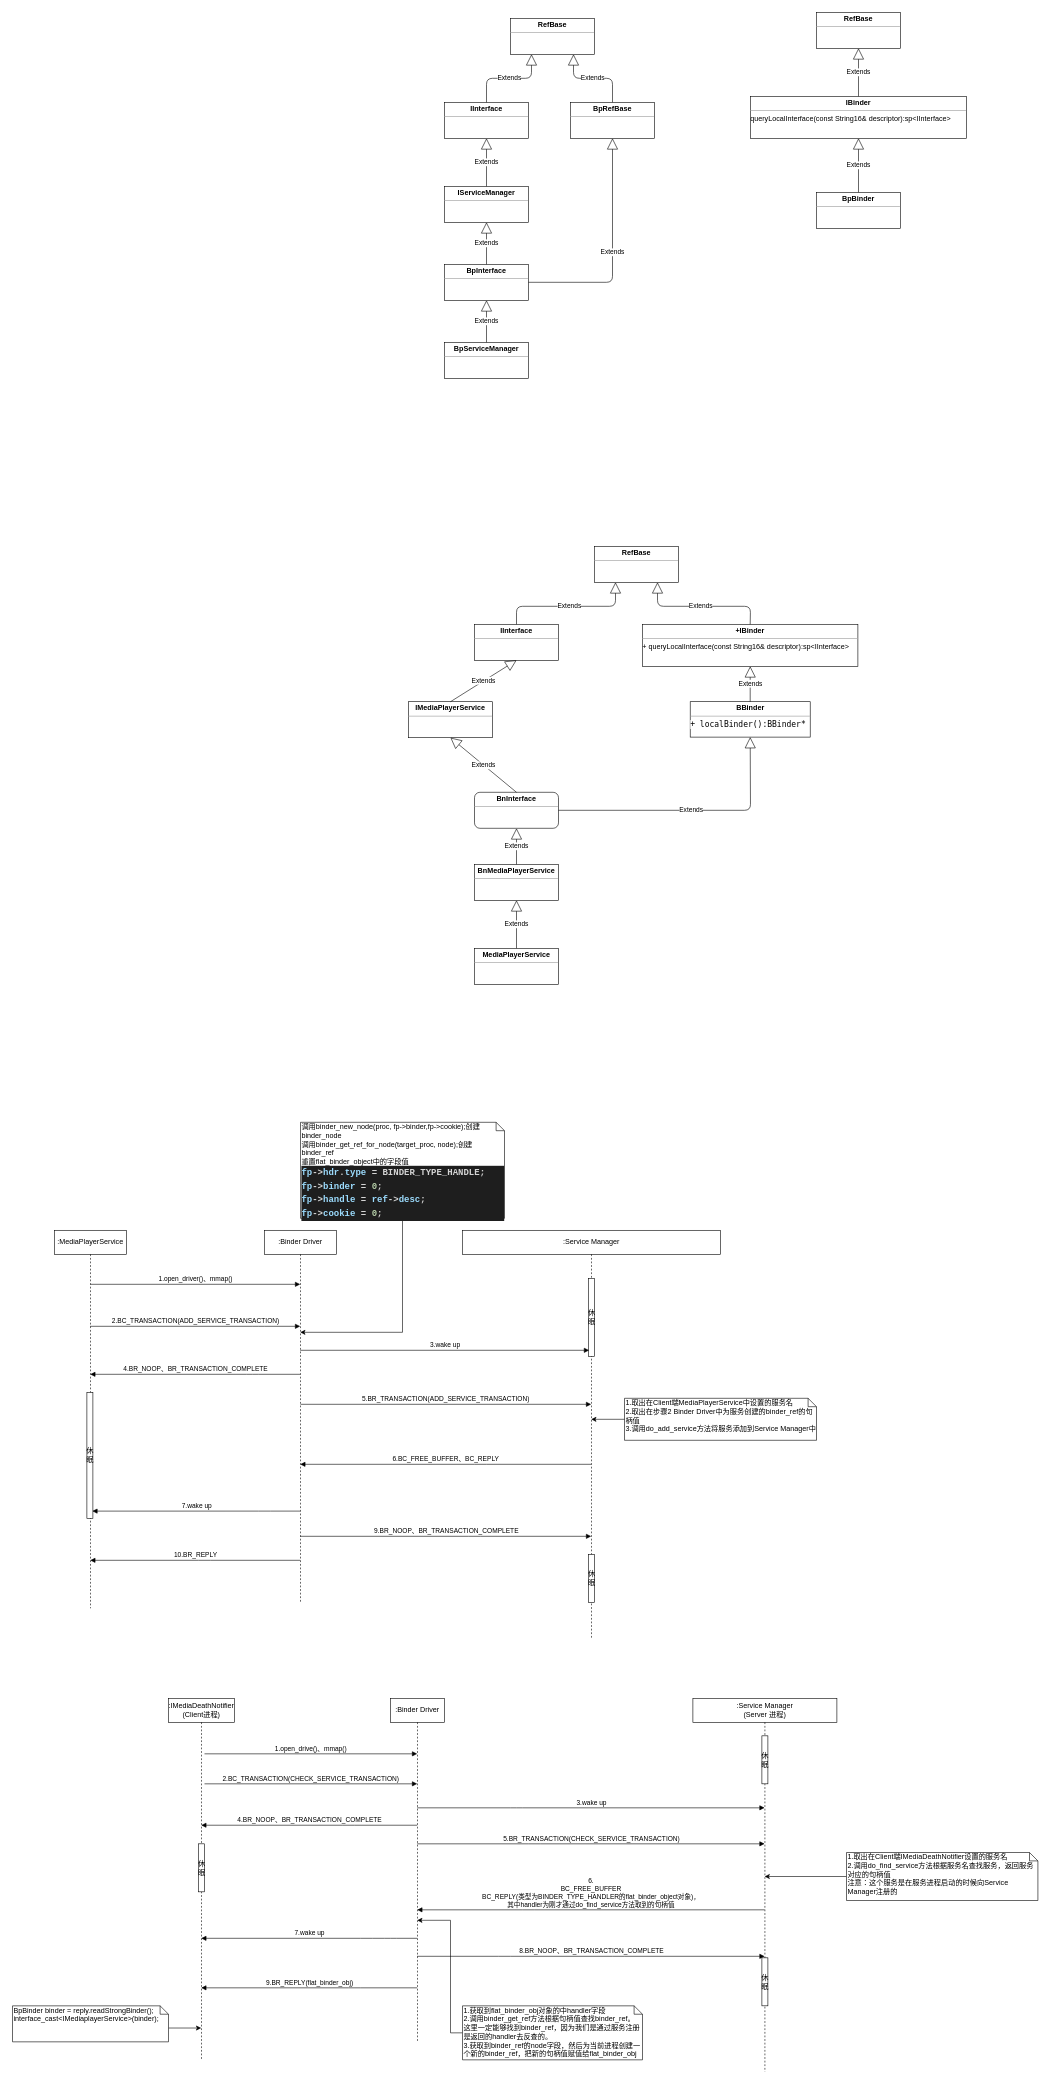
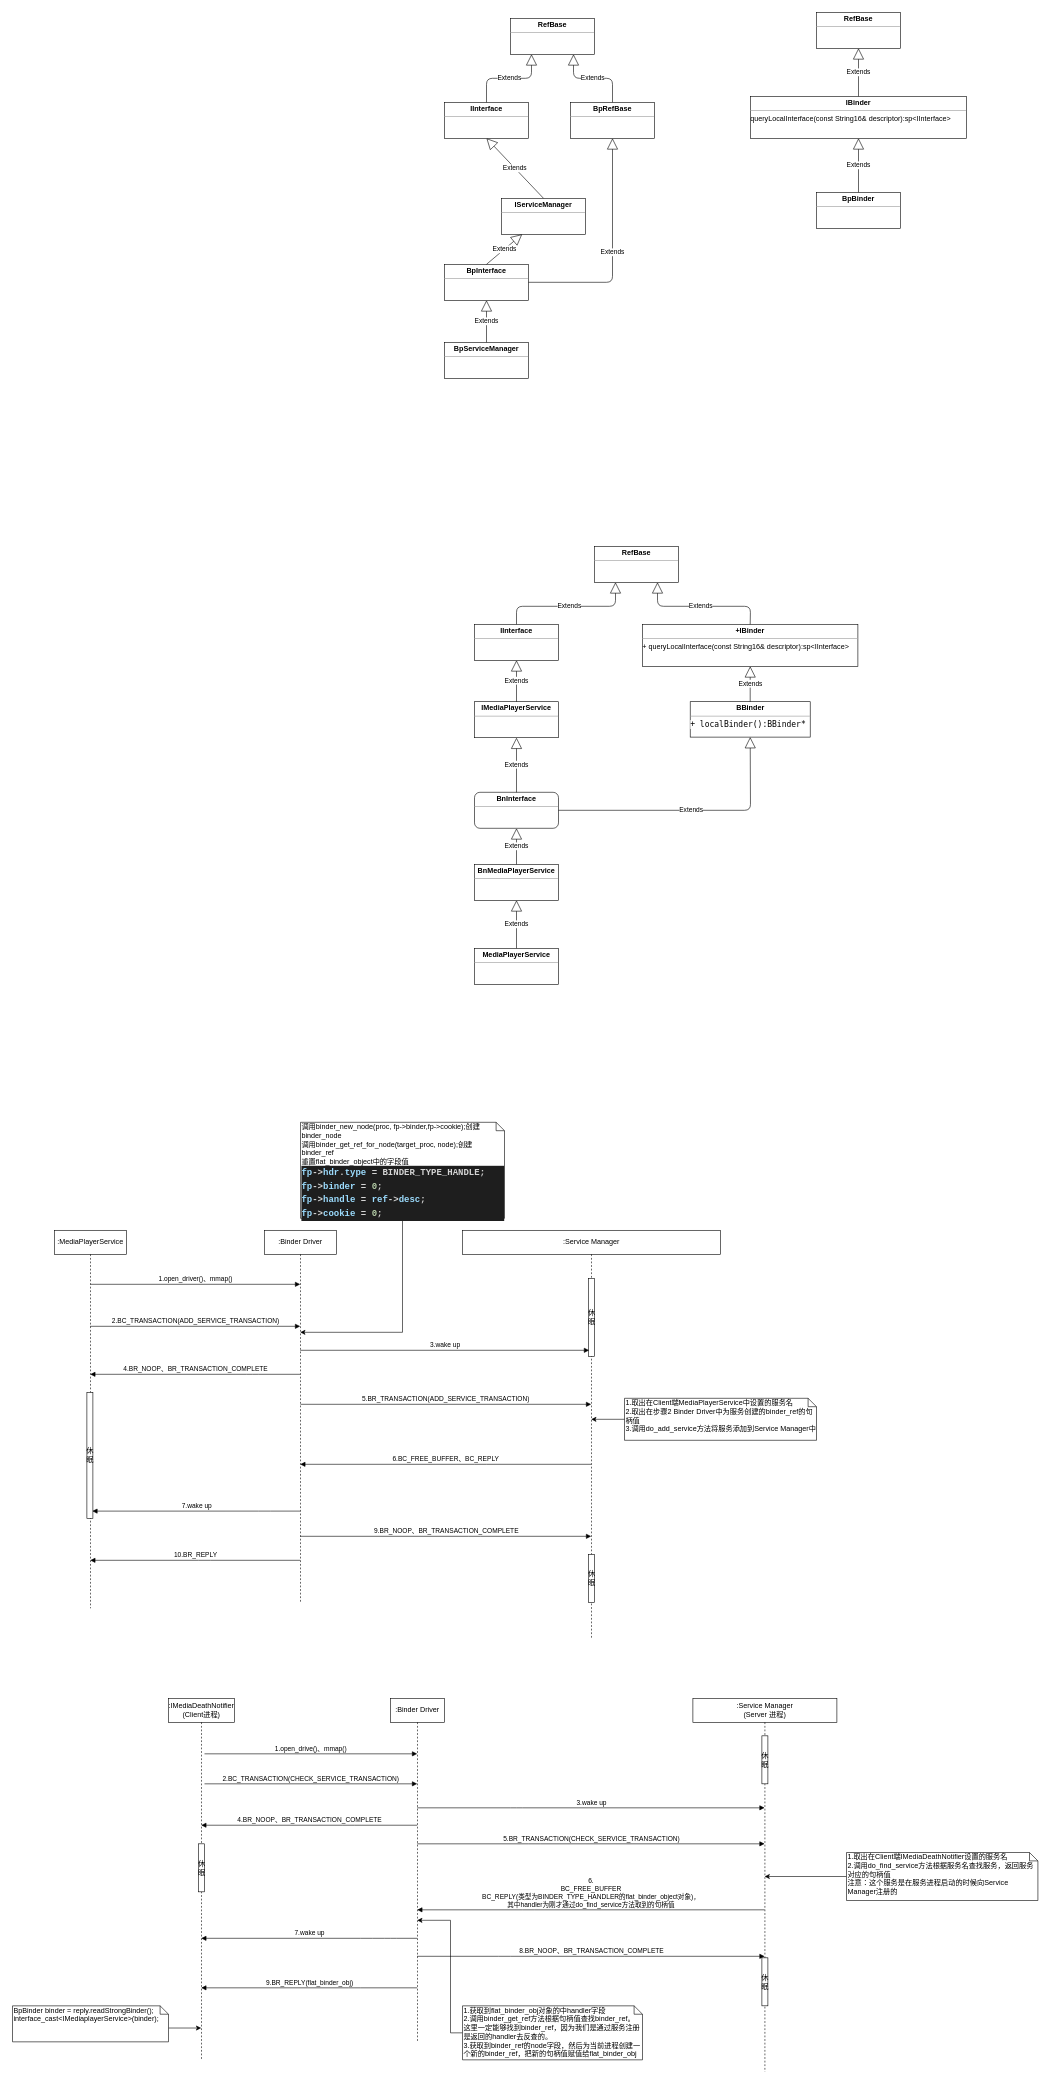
node "IServiceManager": moved (486, 204) -> (543, 216)
node "IMediaPlayerService": moved (450, 720) -> (516, 720)
